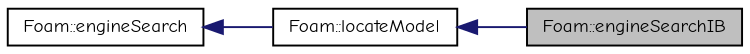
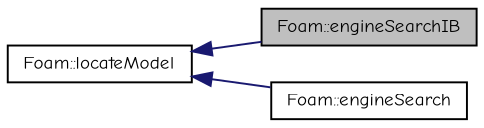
edge "Foam::locateModel" -> "Foam::engineSearch": reversed
